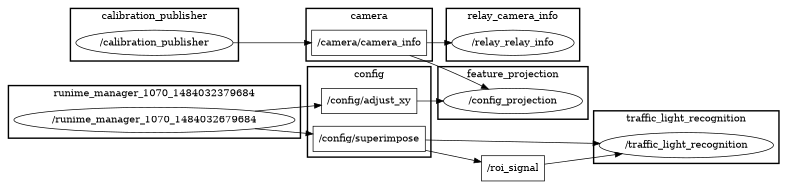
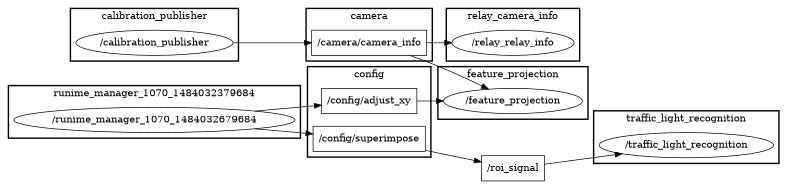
node "/config_projection": label "/config_projection" -> "/feature_projection"
edge "/config/superimpose" -> "/traffic_light_recognition": removed
